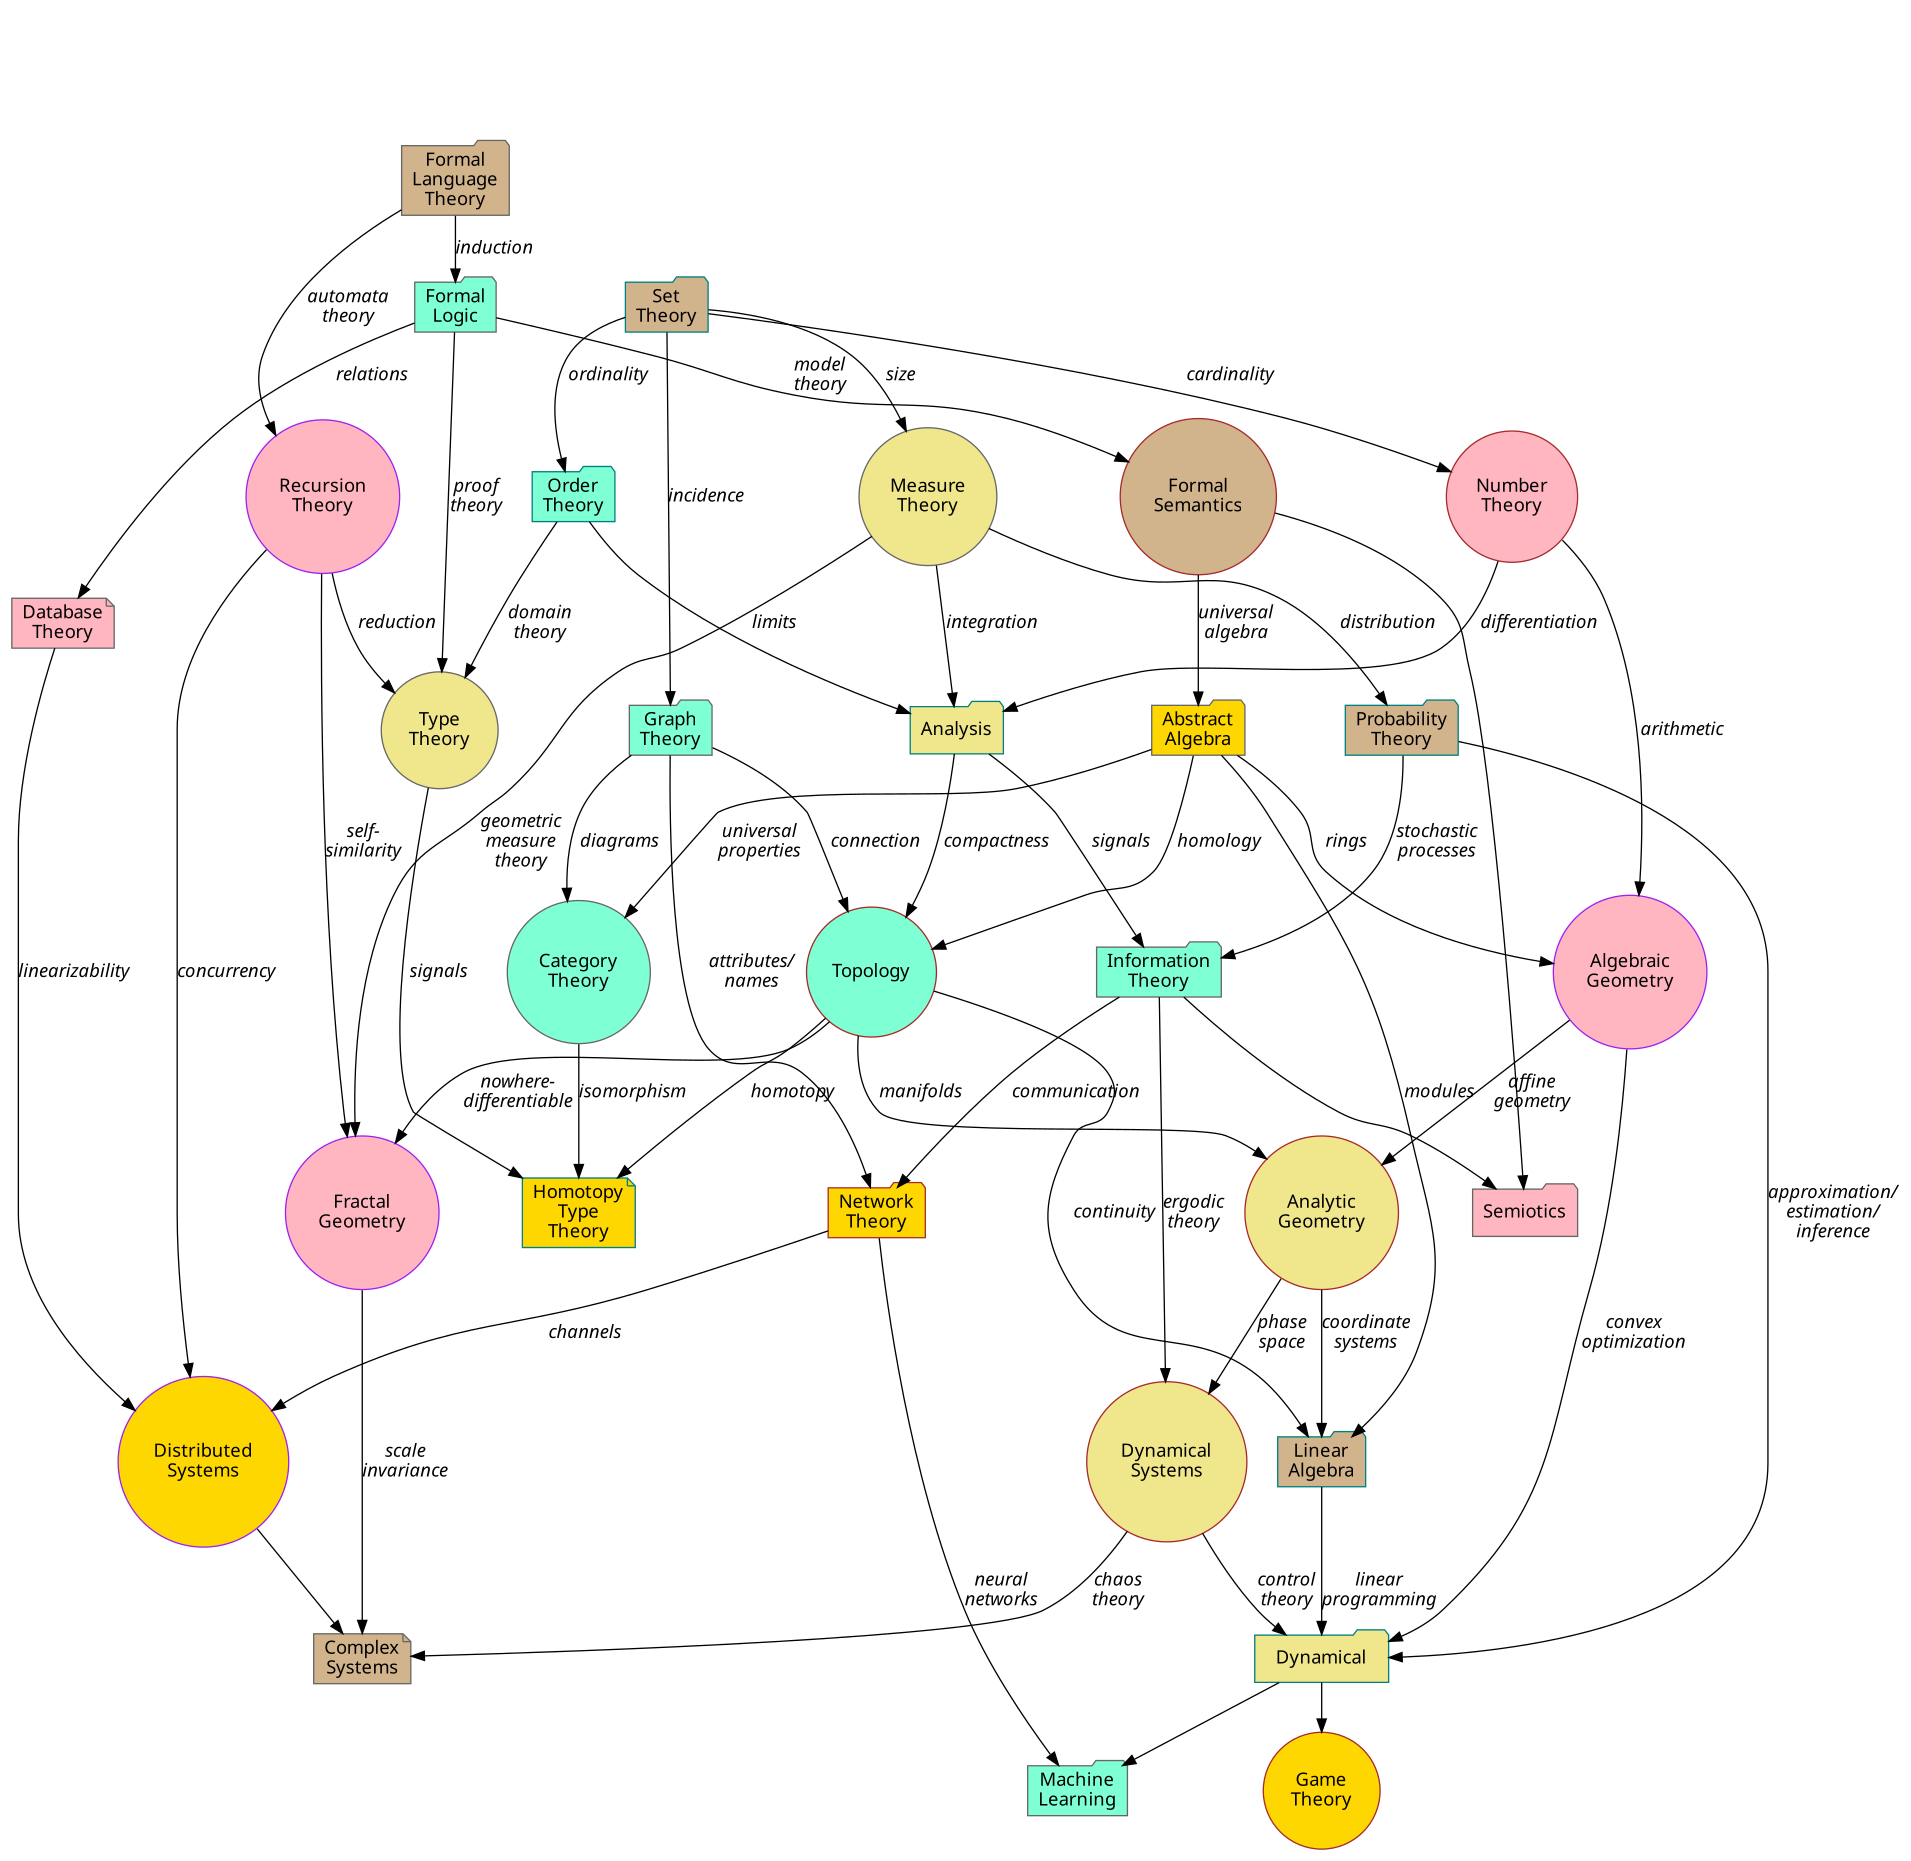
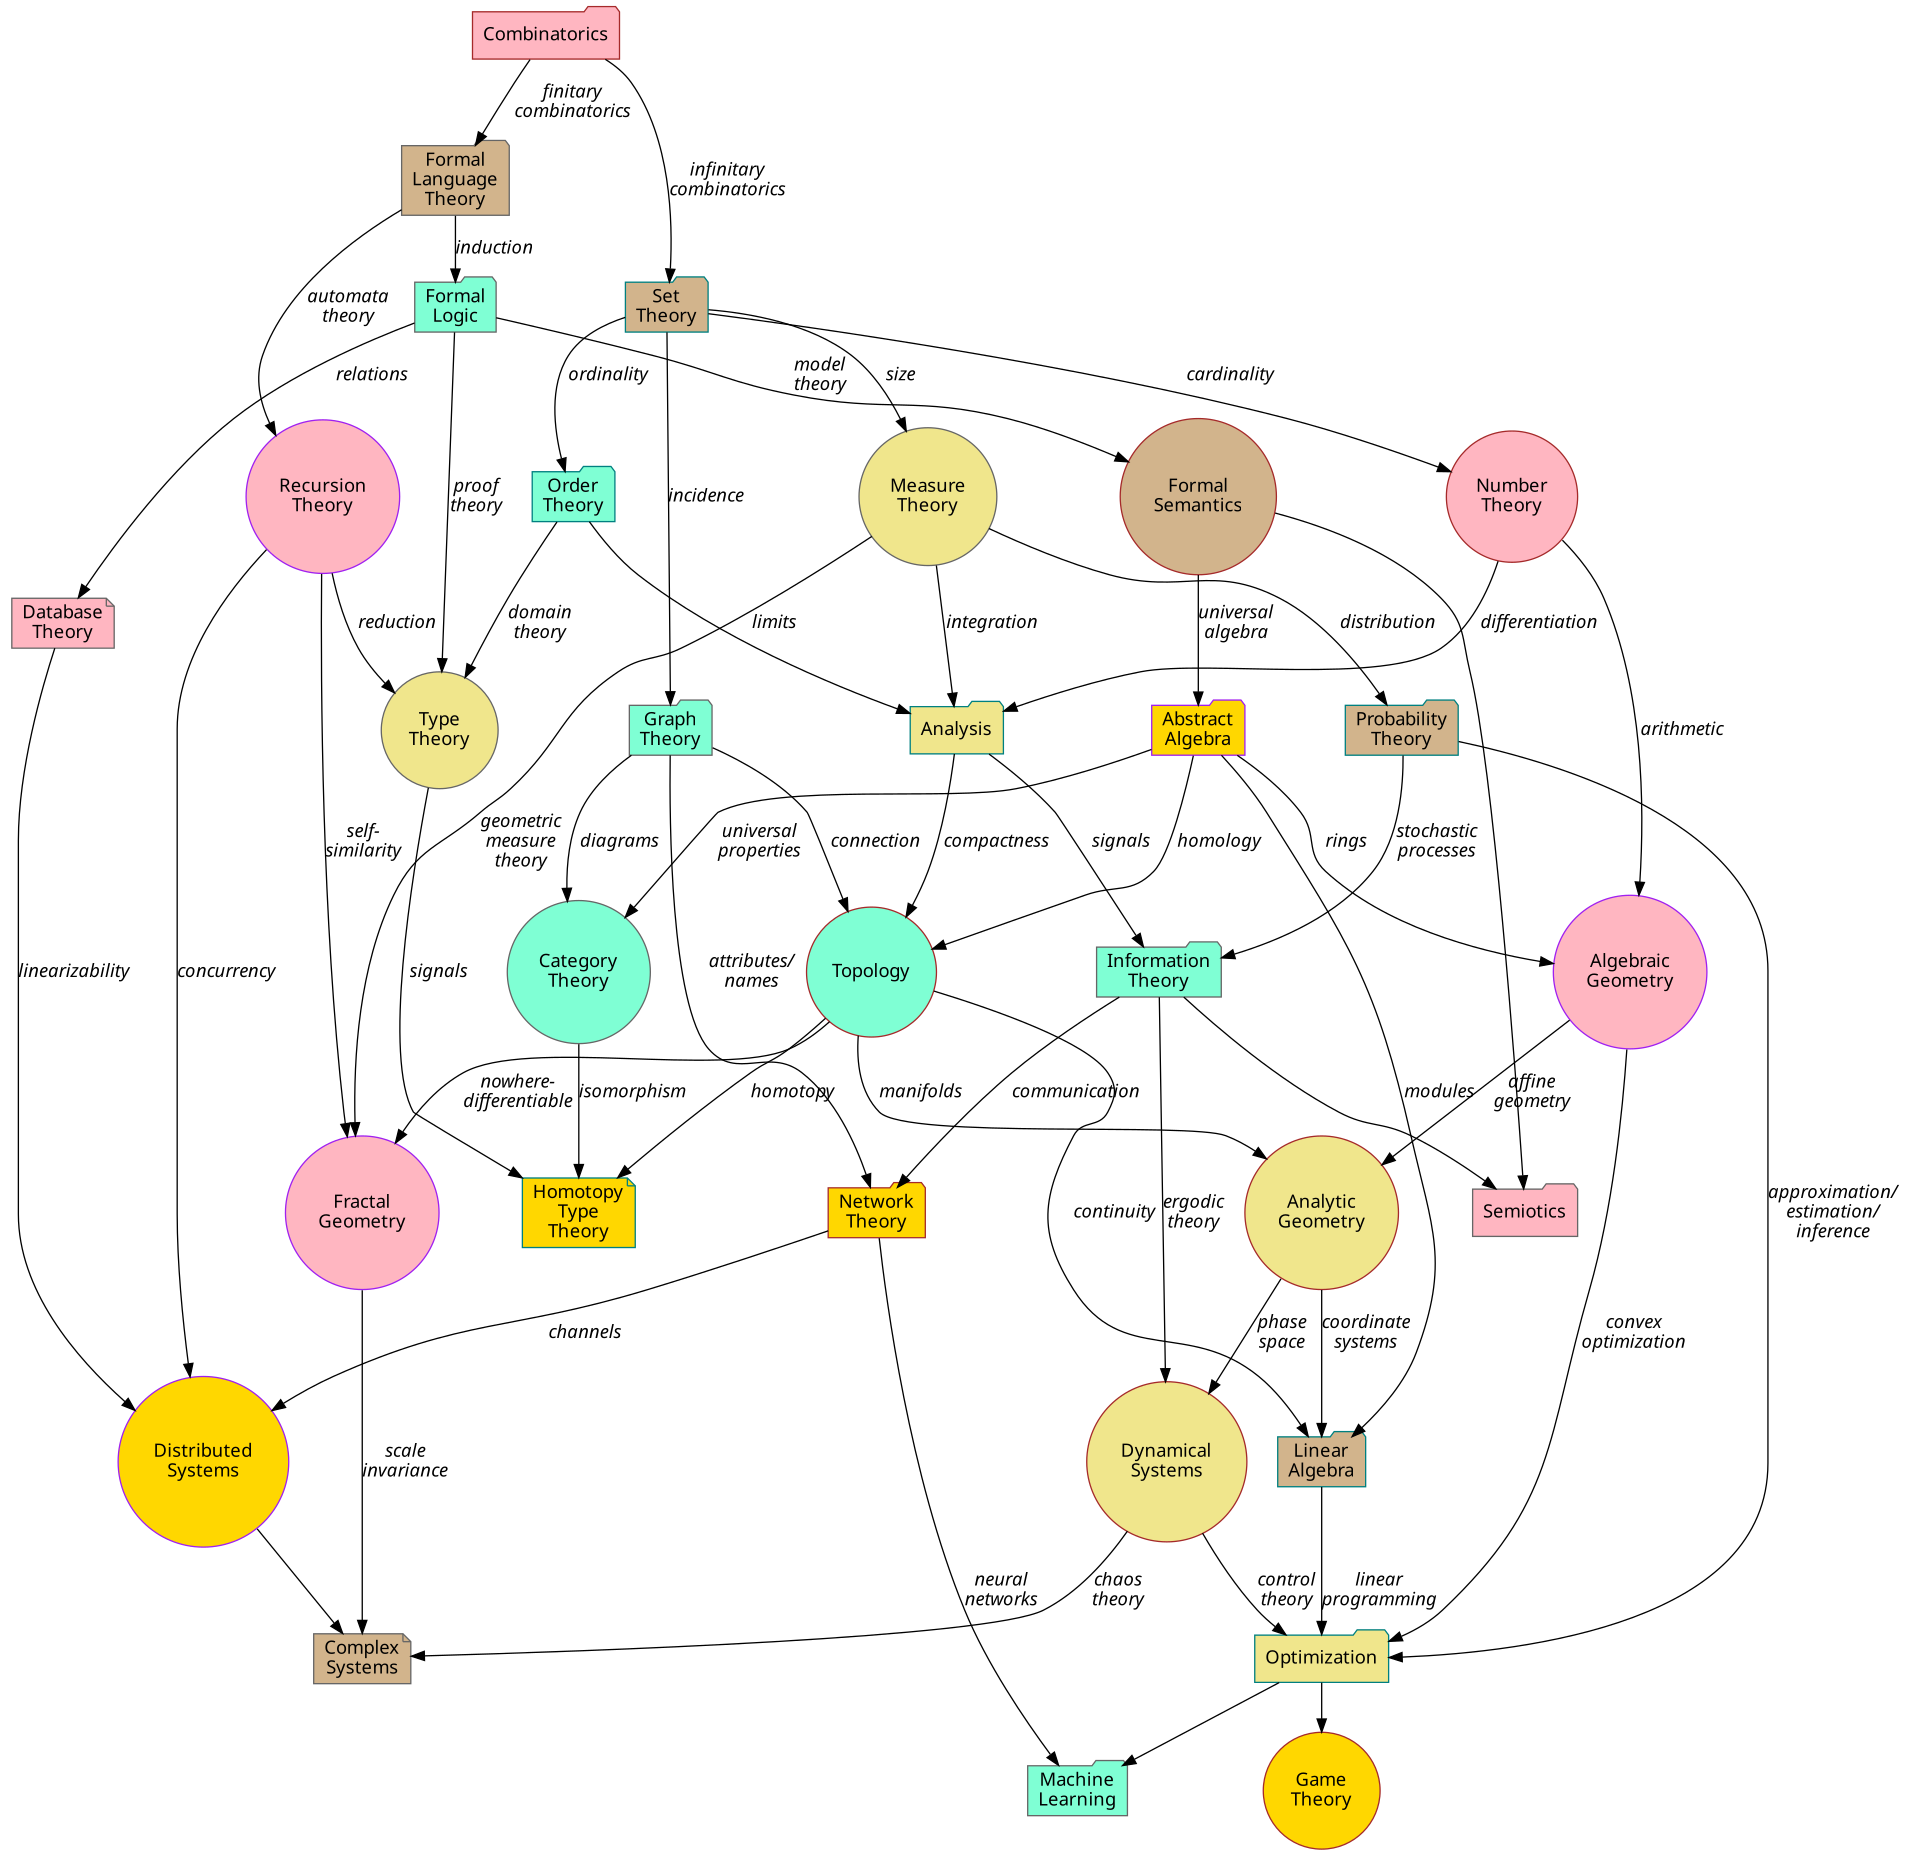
node "Combinatorics": added
node "Abstract Algebra": color gray40 -> purple
node "Dynamical": label "Dynamical" -> "Optimization"
